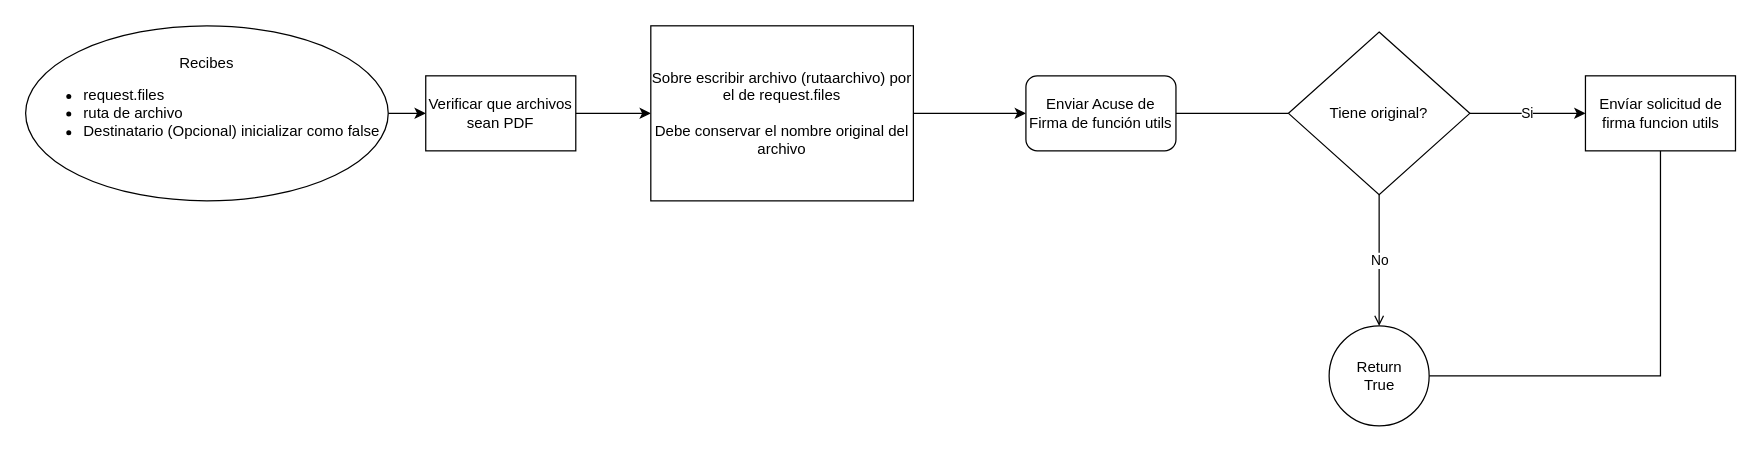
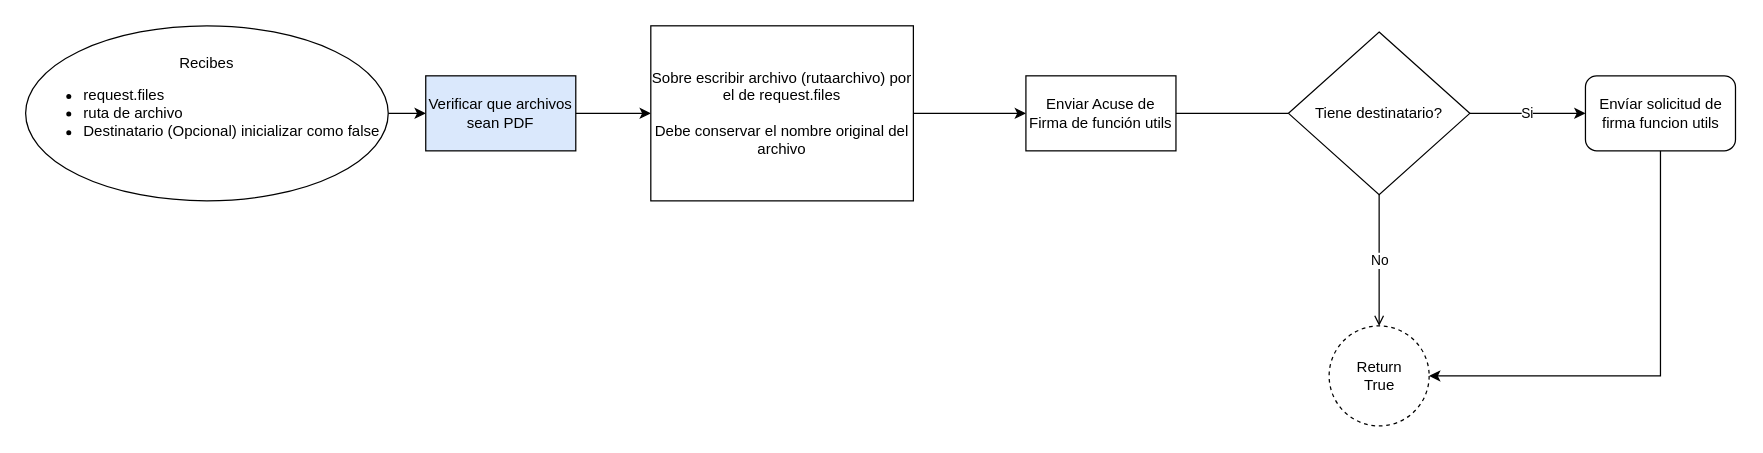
node "Verificar que archivos sean PDF": fillcolor #ffffff -> #dae8fc
node "Enviar Acuse de Firma de función utils": shape rounded rectangle -> rectangle
node "Tiene original?": label "Tiene original?" -> "Tiene destinatario?"
node "Envíar solicitud de firma funcion utils": shape rectangle -> rounded rectangle
node "Return True": style solid -> dashed
edge "Envíar solicitud de firma funcion utils" -- "Return True": arrowhead none -> classic
